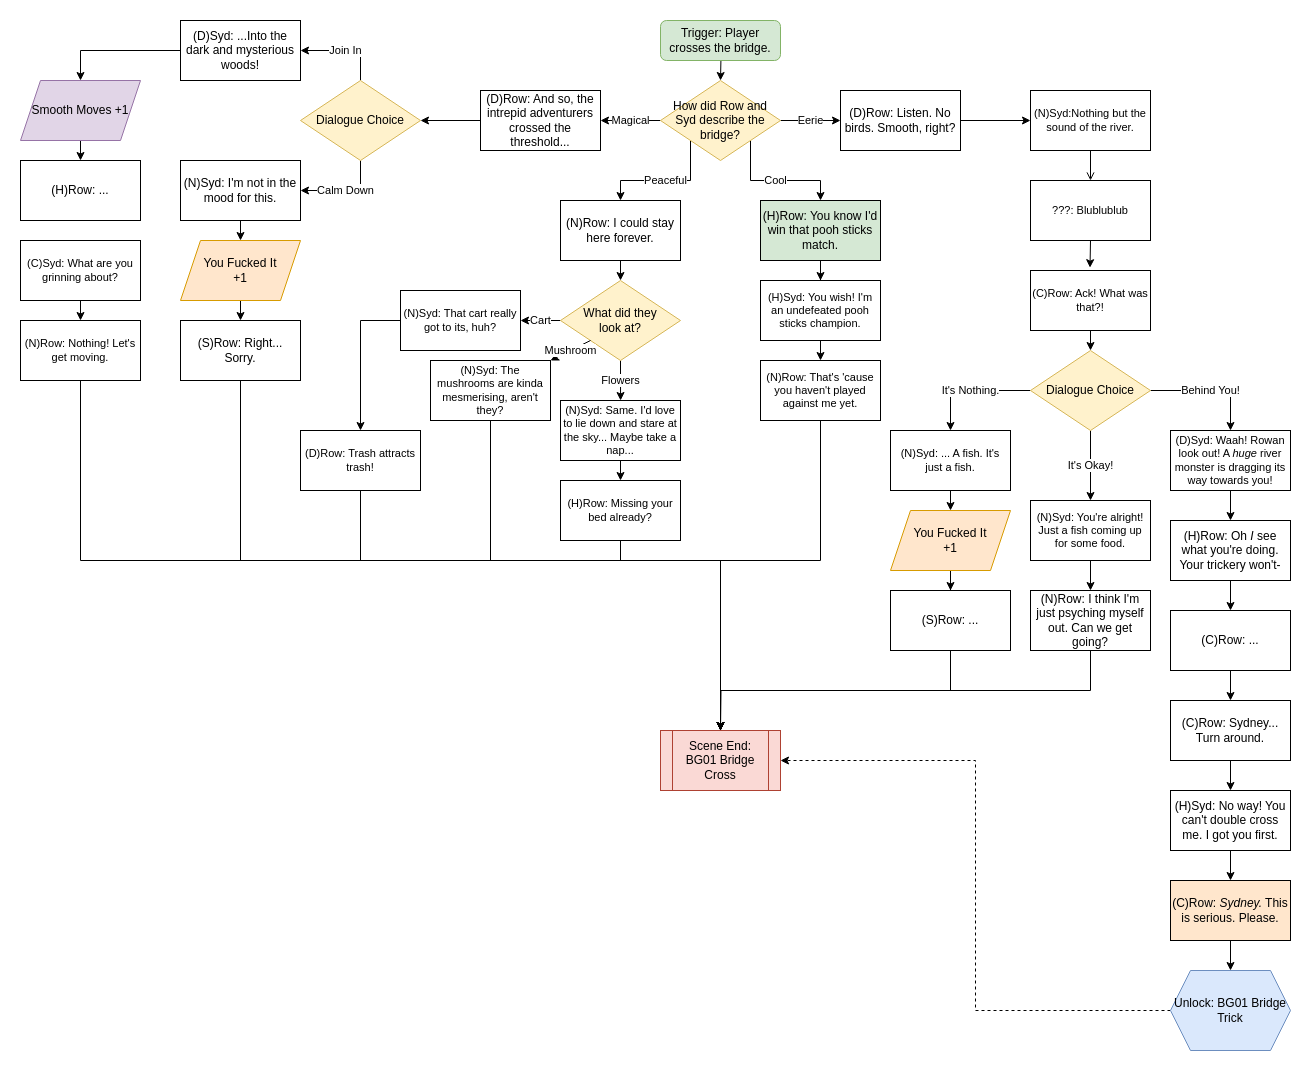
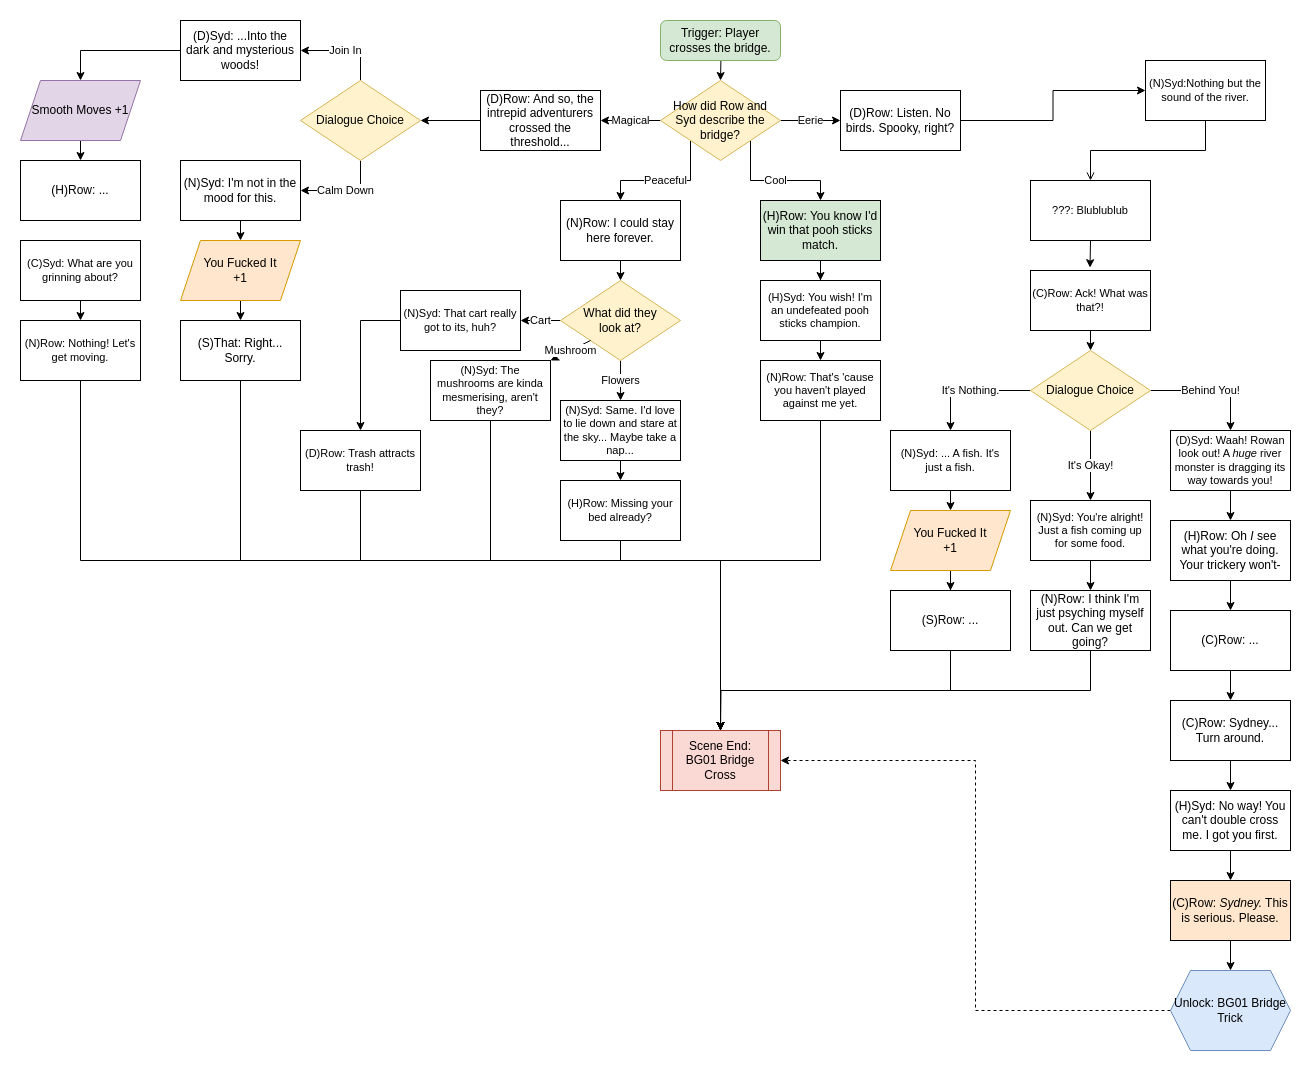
node "(D)Row: Listen. No birds. Smooth, right?": label "(D)Row: Listen. No birds. Smooth, right?" -> "(D)Row: Listen. No birds. Spooky, right?"
node "(N)Syd:Nothing but the sound of the river.": moved (1091, 121) -> (1206, 91)
node "(S)Row: Right... Sorry.": label "(S)Row: Right... Sorry." -> "(S)That: Right... Sorry."
